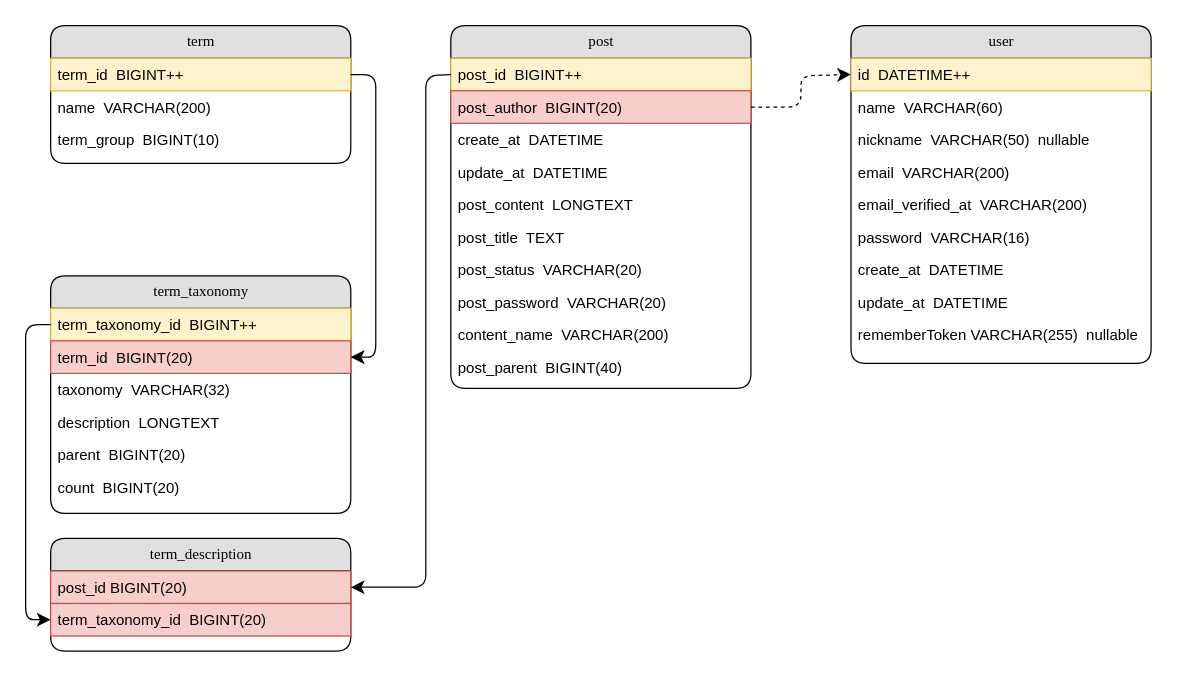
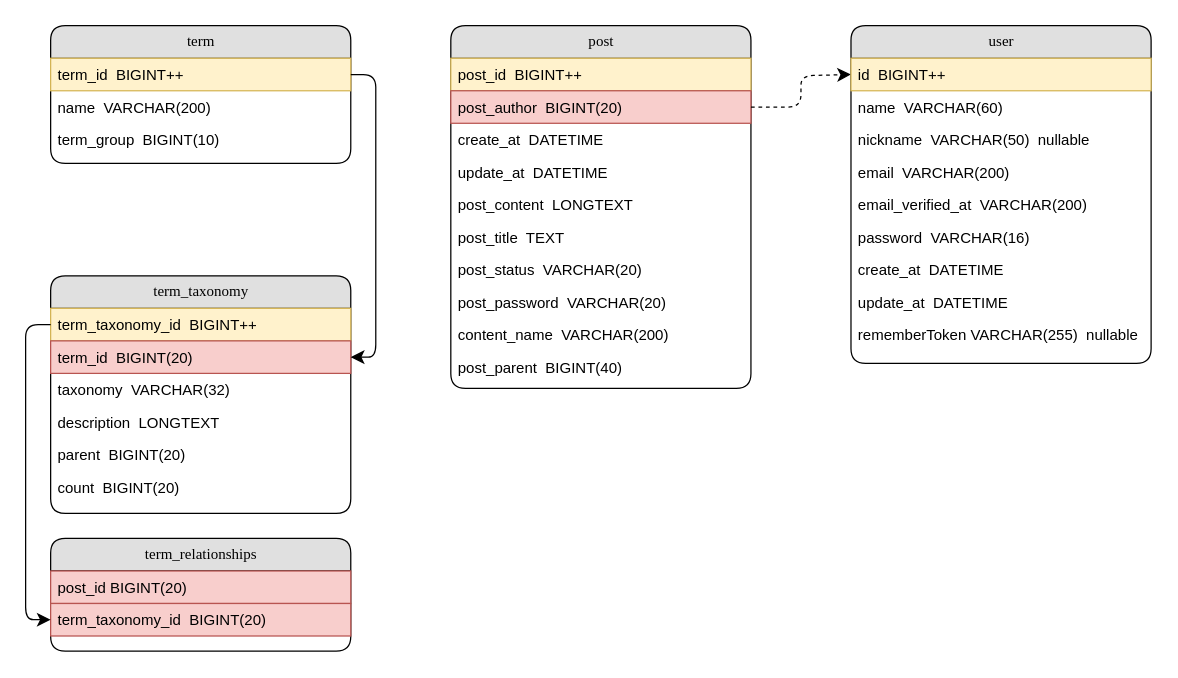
node "id DATETIME++": label "id DATETIME++" -> "id BIGINT++"
edge "post_id BIGINT++" -> "post_id BIGINT(20)": removed
node "term_description": label "term_description" -> "term_relationships"
